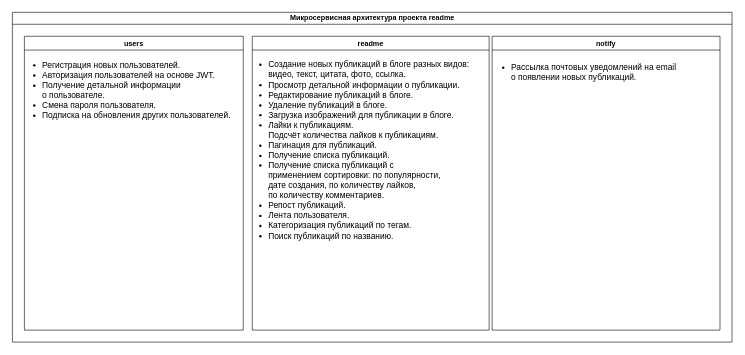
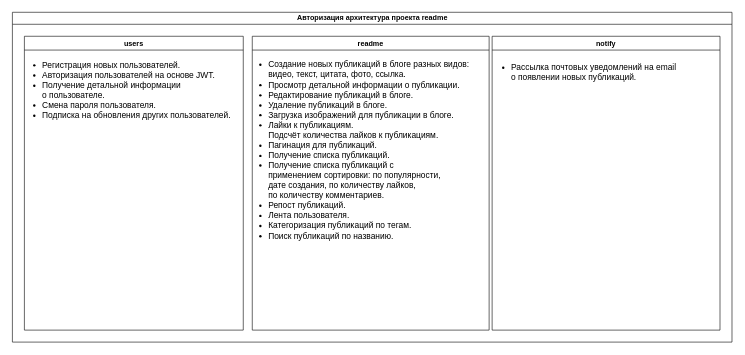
node "Микросервисная архитектура проекта readme": label "Микросервисная архитектура проекта readme" -> "Авторизация архитектура проекта readme"
